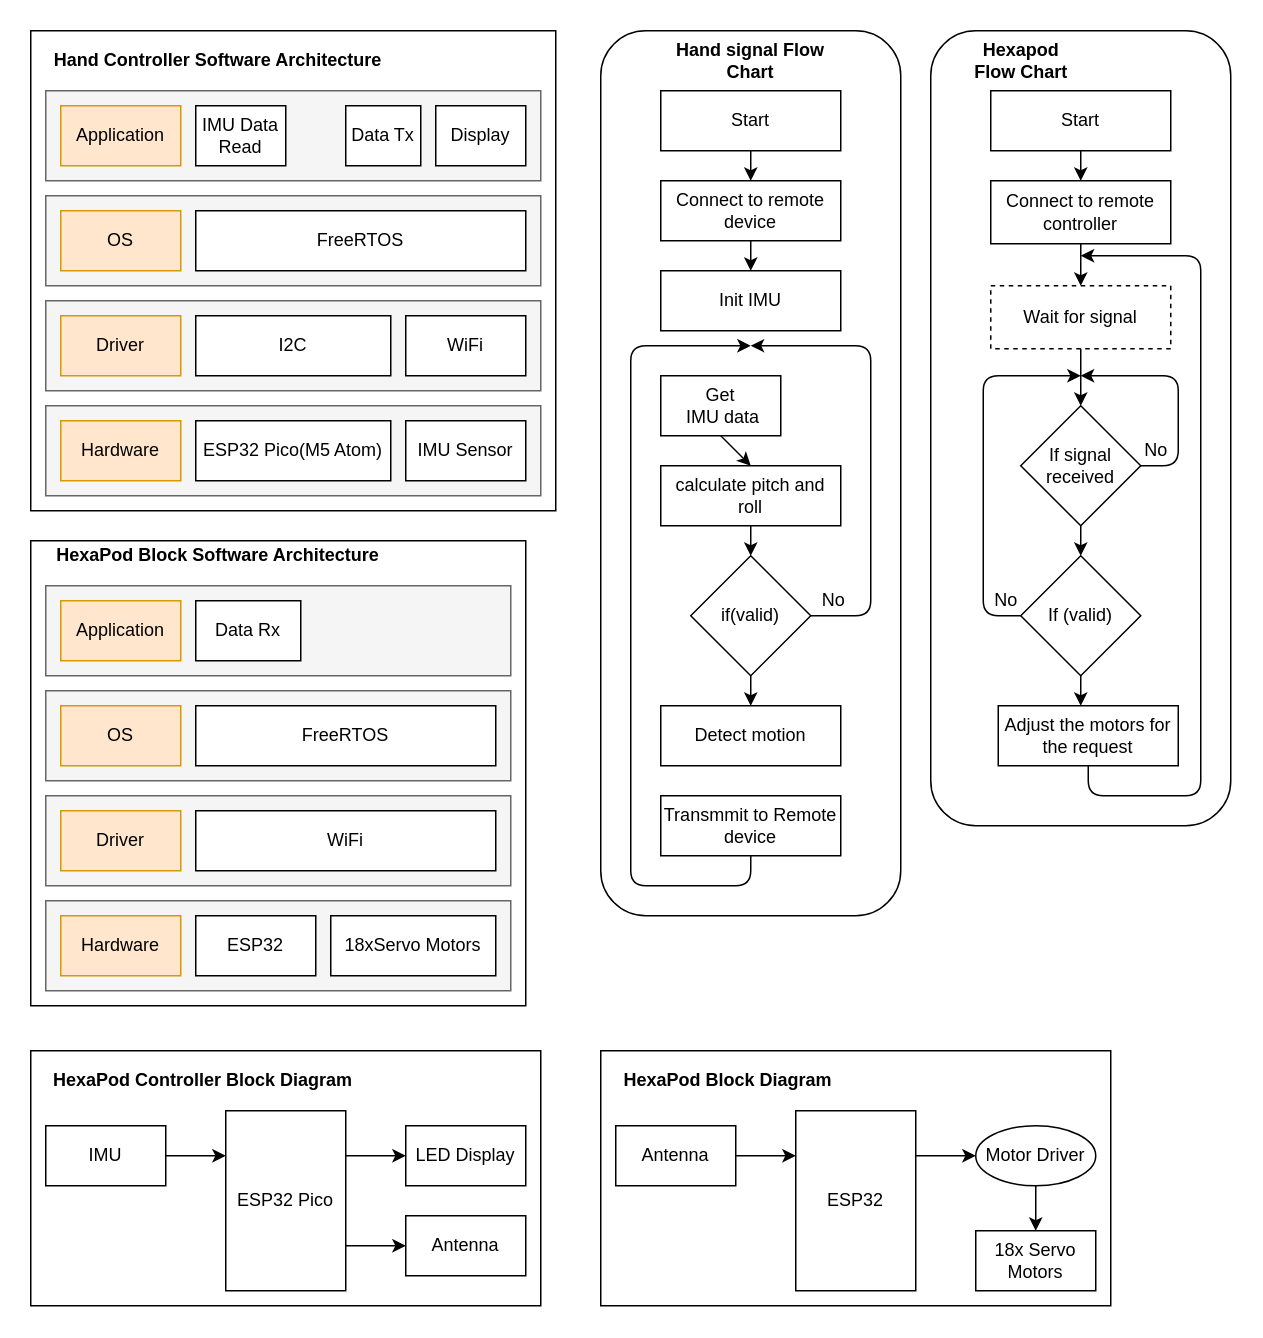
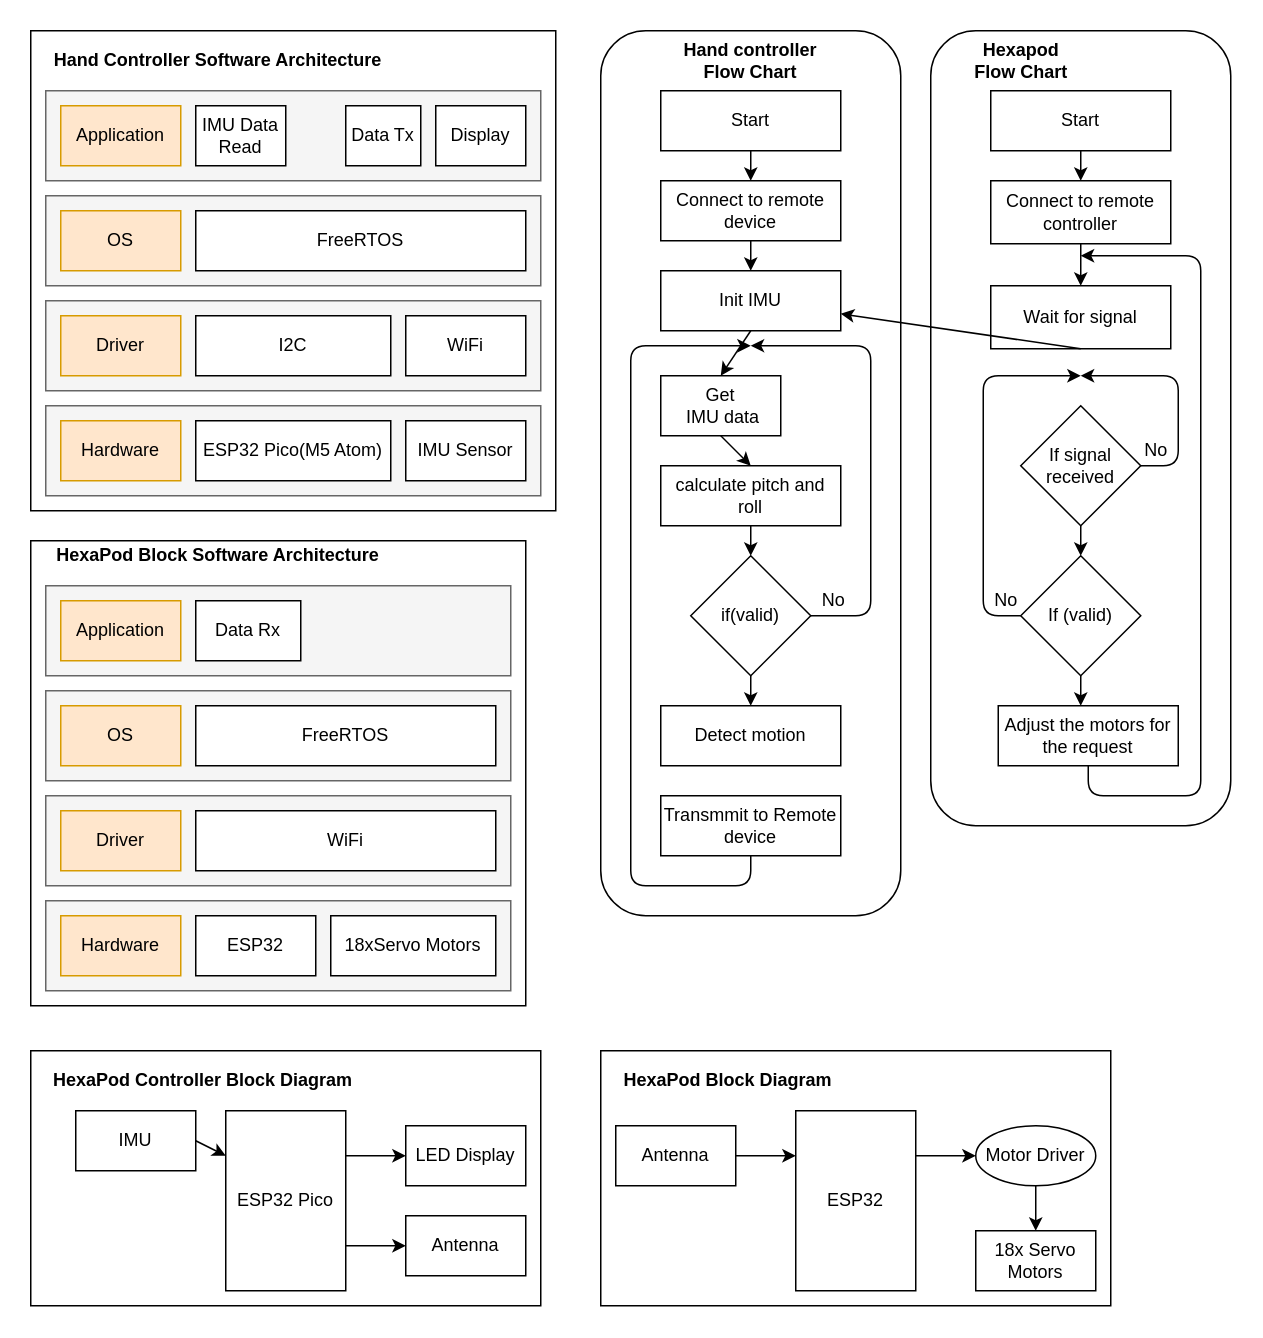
node "Hand signal Flow Chart": label "Hand signal Flow Chart" -> "Hand controller Flow Chart"
node "Wait for signal": style dashed -> solid
edge "Init IMU" -> "Get IMU data": added
edge "Wait for signal" -> "If signal received": now "Wait for signal" -> "Init IMU"
node "IMU": moved (106, 1156) -> (136, 1141)
